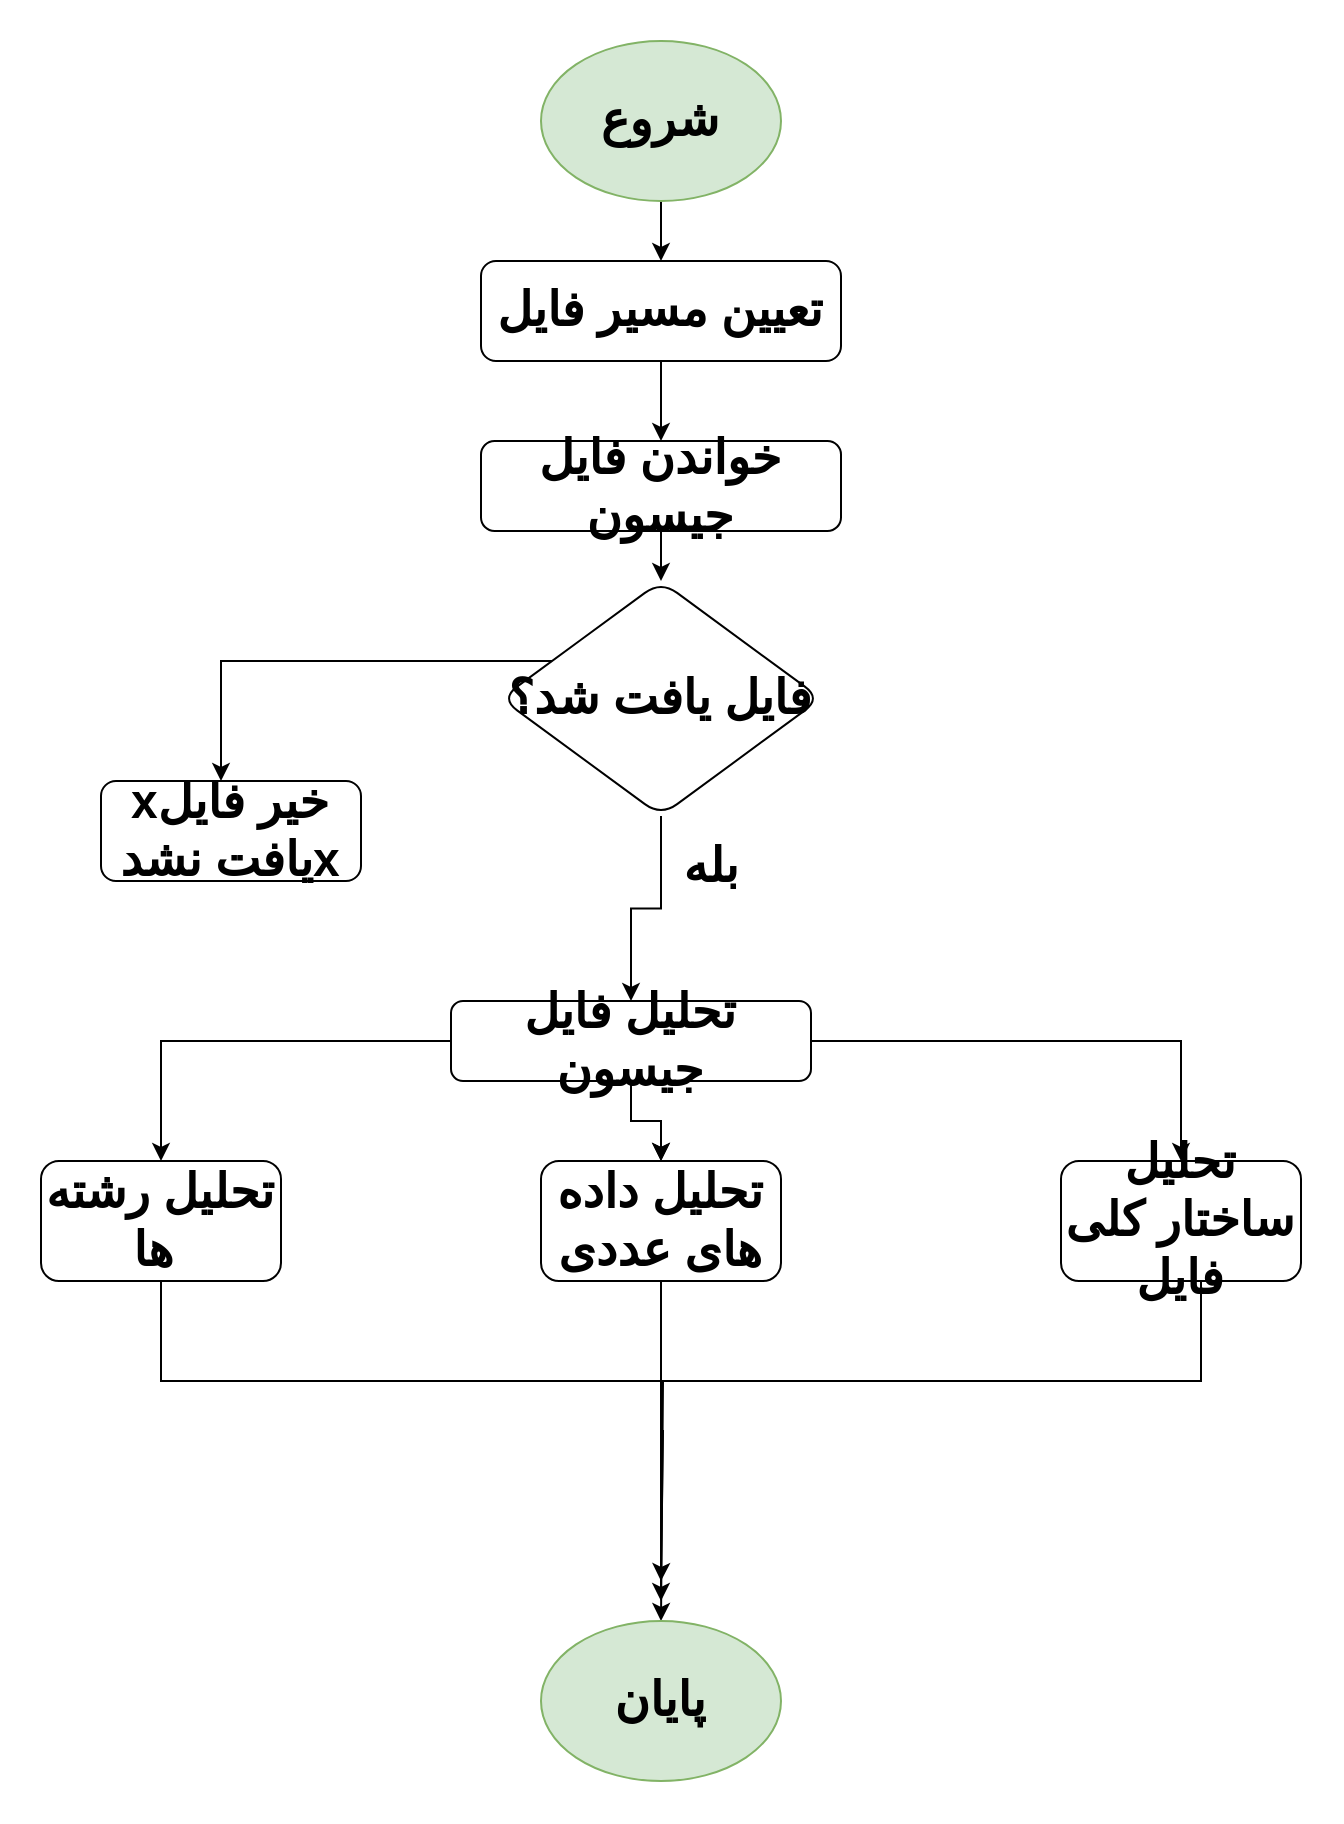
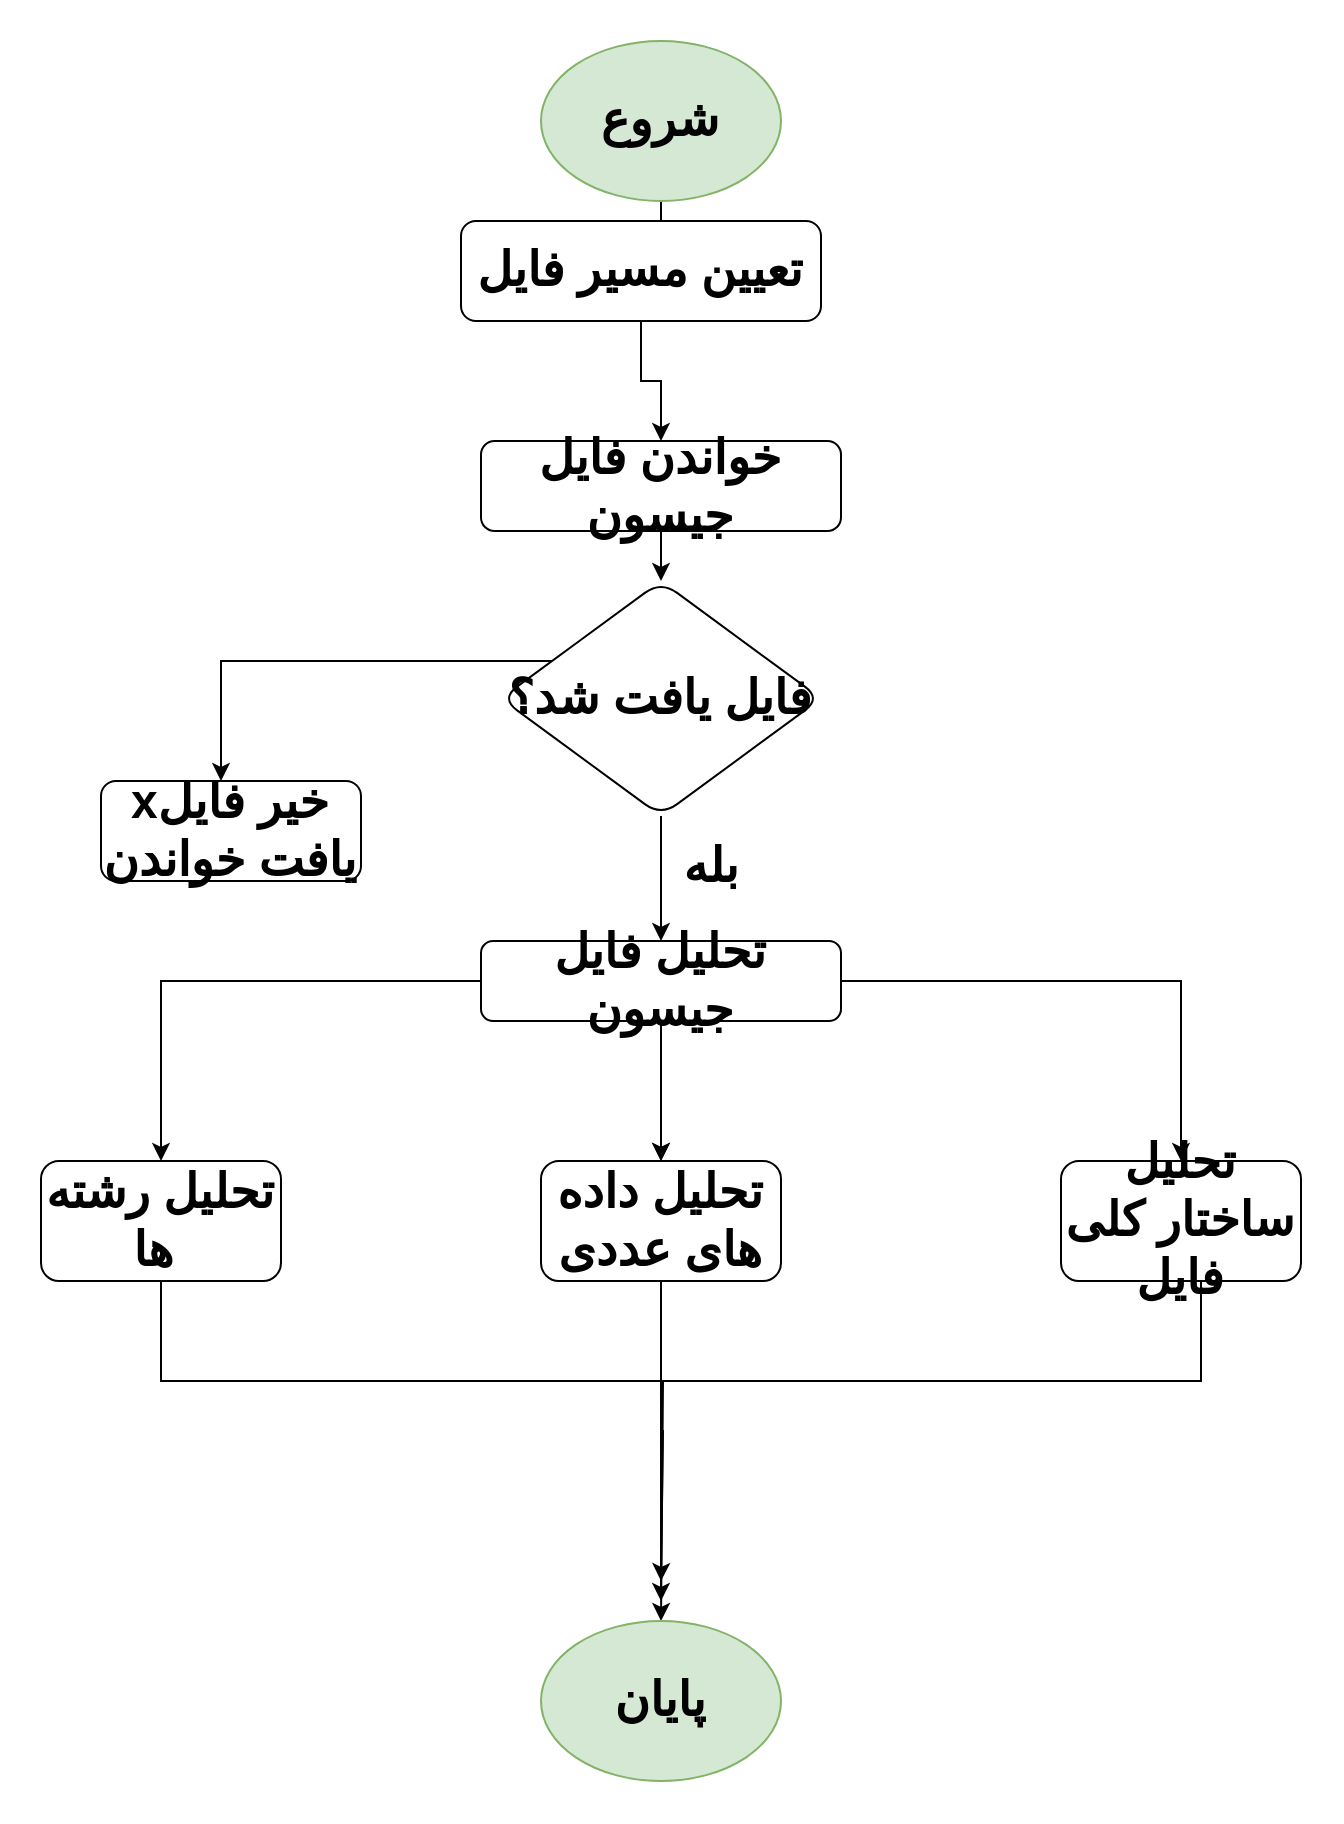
node "تعیین مسیر فایل": moved (661, 311) -> (641, 271)
node "xخیر فایل یافت نشدx": label "xخیر فایل یافت نشدx" -> "xخیر فایل یافت خواندن"
node "تحلیل فایل جیسون": moved (631, 1041) -> (661, 981)
